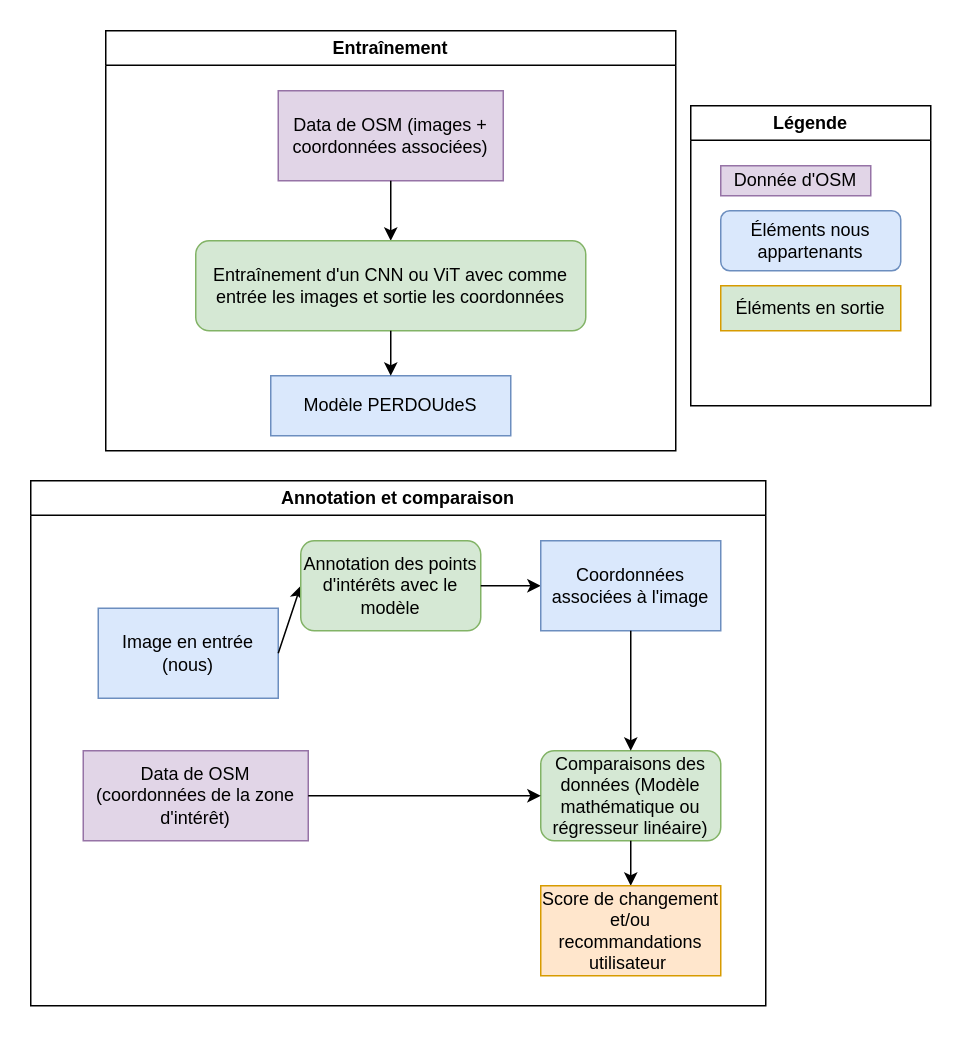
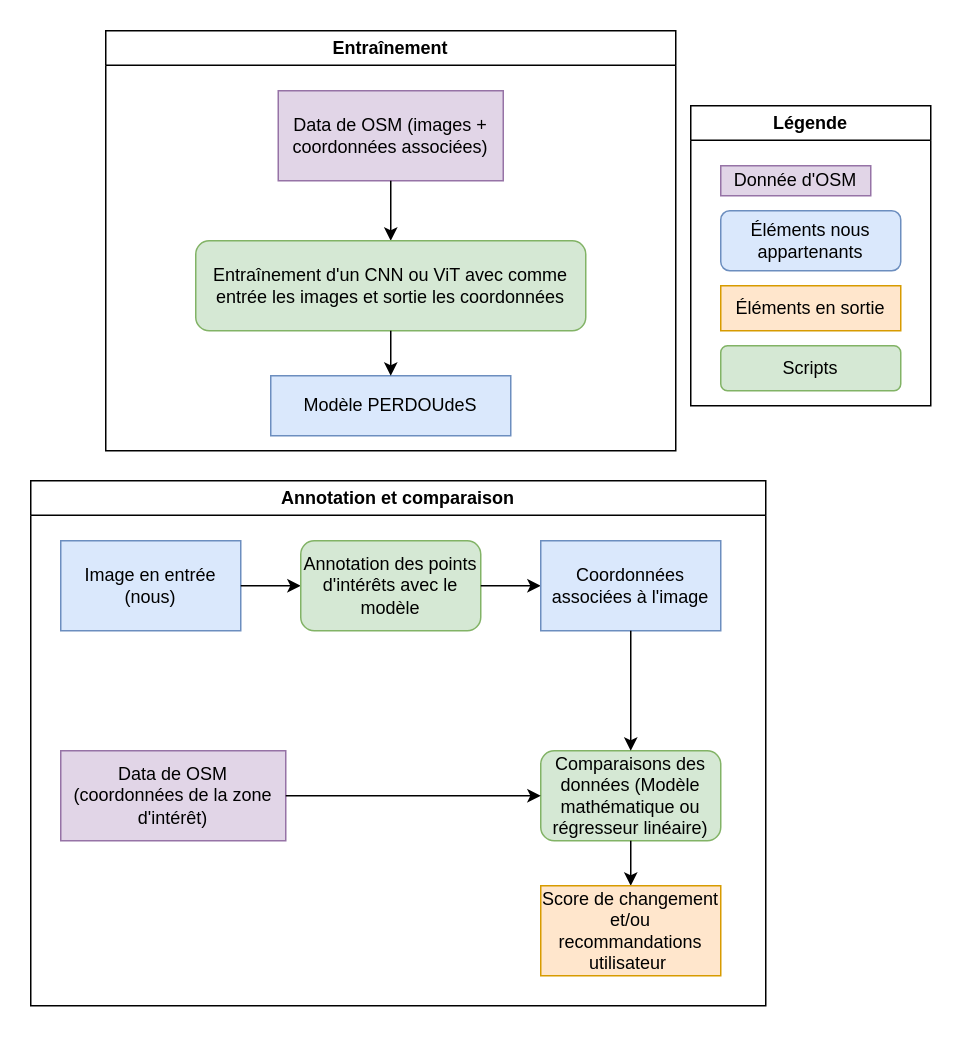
node "Éléments en sortie": fillcolor #d5e8d4 -> #ffe6cc
node "Scripts": added
node "Image en entrée (nous)": moved (188, 653) -> (151, 586)
node "Data de OSM (coordonnées de la zone d'intérêt)": moved (196, 796) -> (173, 796)
